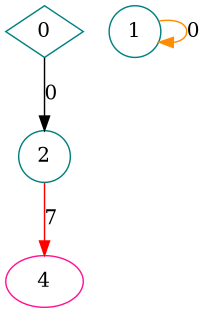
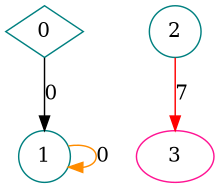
edge "0" -> "2": now "0" -> "1"
node "4": label "4" -> "3"
